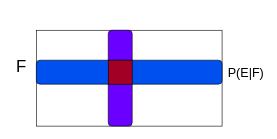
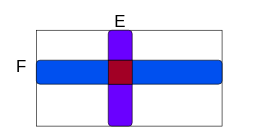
node "E": added
node "P(E|F)": removed
